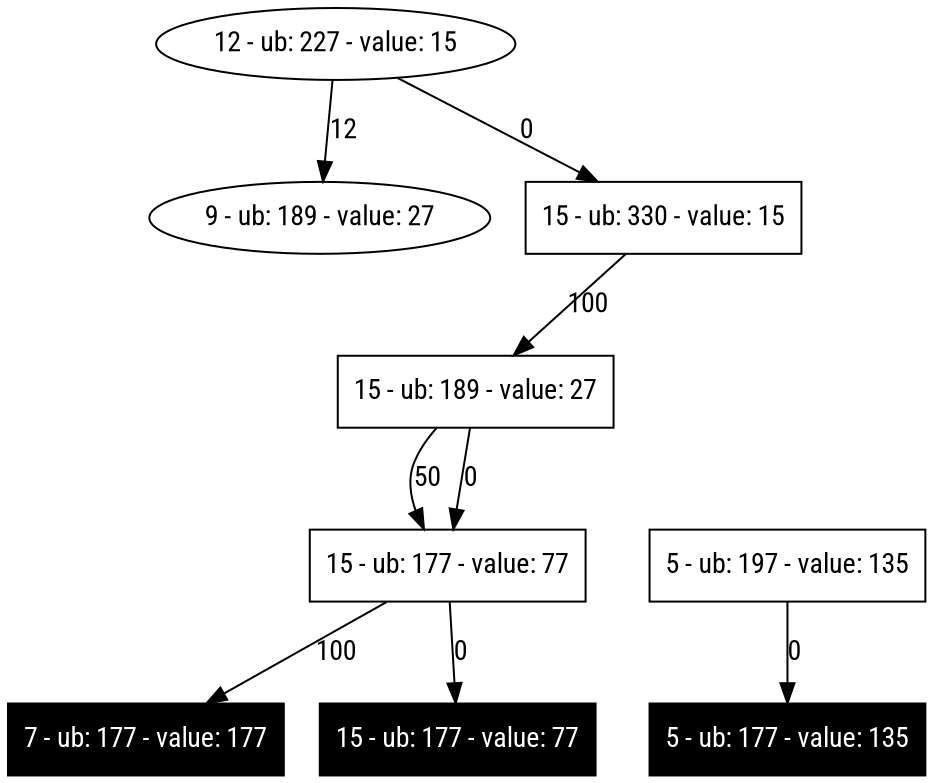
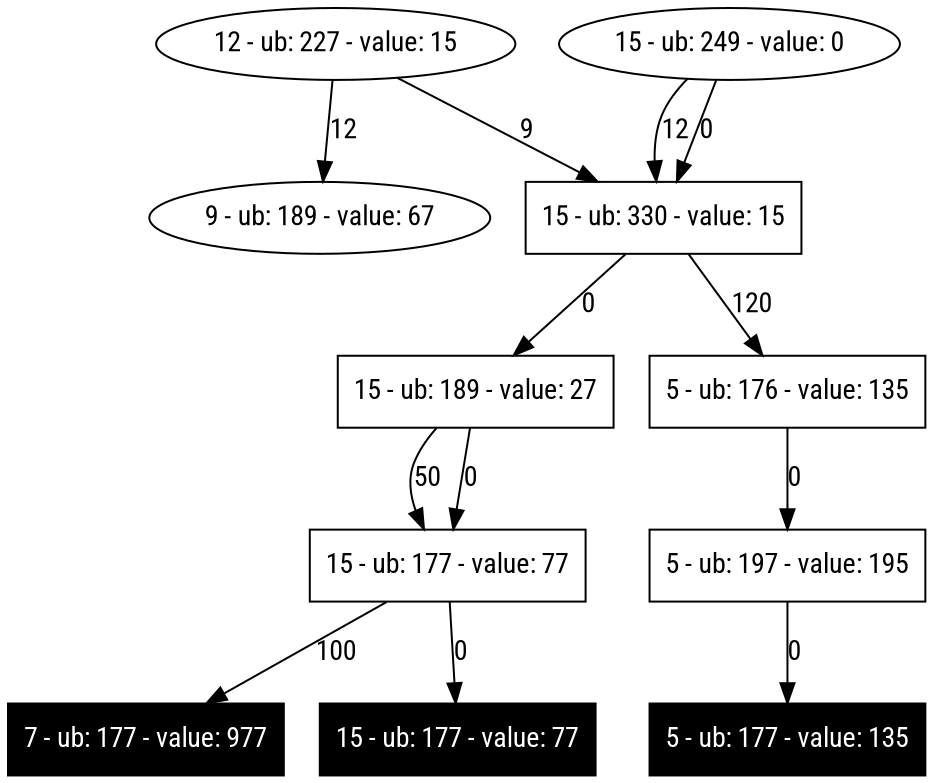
node "15 - ub: 249 - value: 0": added
edge "12 - ub: 227 - value: 15" -> "15 - ub: 330 - value: 15": label "0" -> "9"
node "9 - ub: 189 - value: 27": label "9 - ub: 189 - value: 27" -> "9 - ub: 189 - value: 67"
edge "15 - ub: 330 - value: 15" -> "15 - ub: 189 - value: 27": label "100" -> "0"
node "5 - ub: 176 - value: 135": added
node "5 - ub: 197 - value: 135": label "5 - ub: 197 - value: 135" -> "5 - ub: 197 - value: 195"
node "7 - ub: 177 - value: 177": label "7 - ub: 177 - value: 177" -> "7 - ub: 177 - value: 977"
